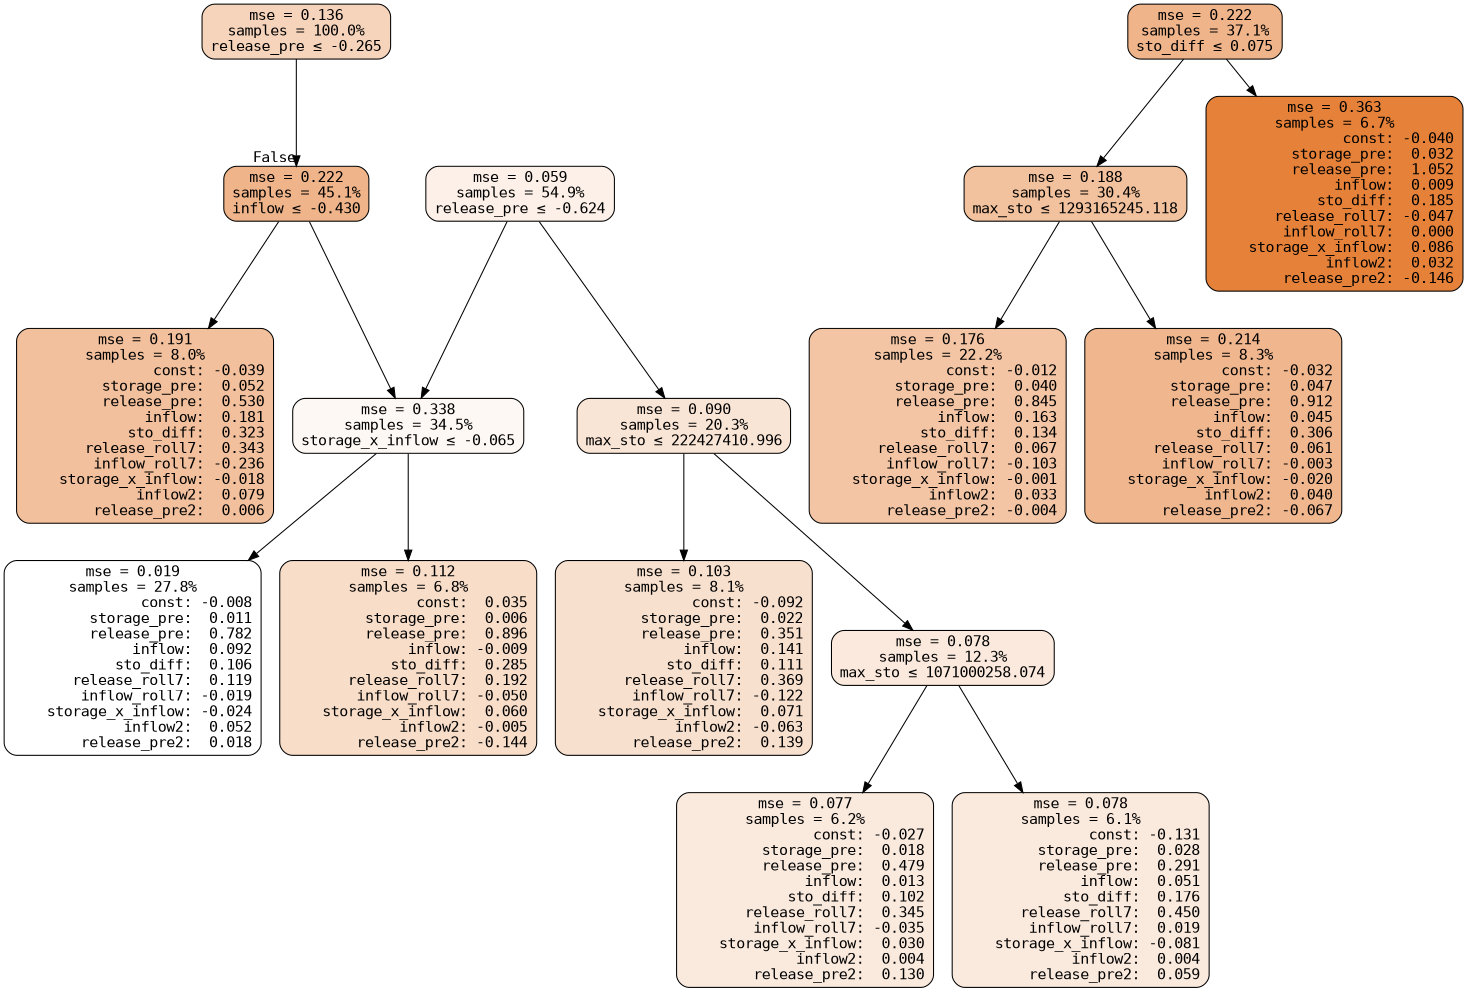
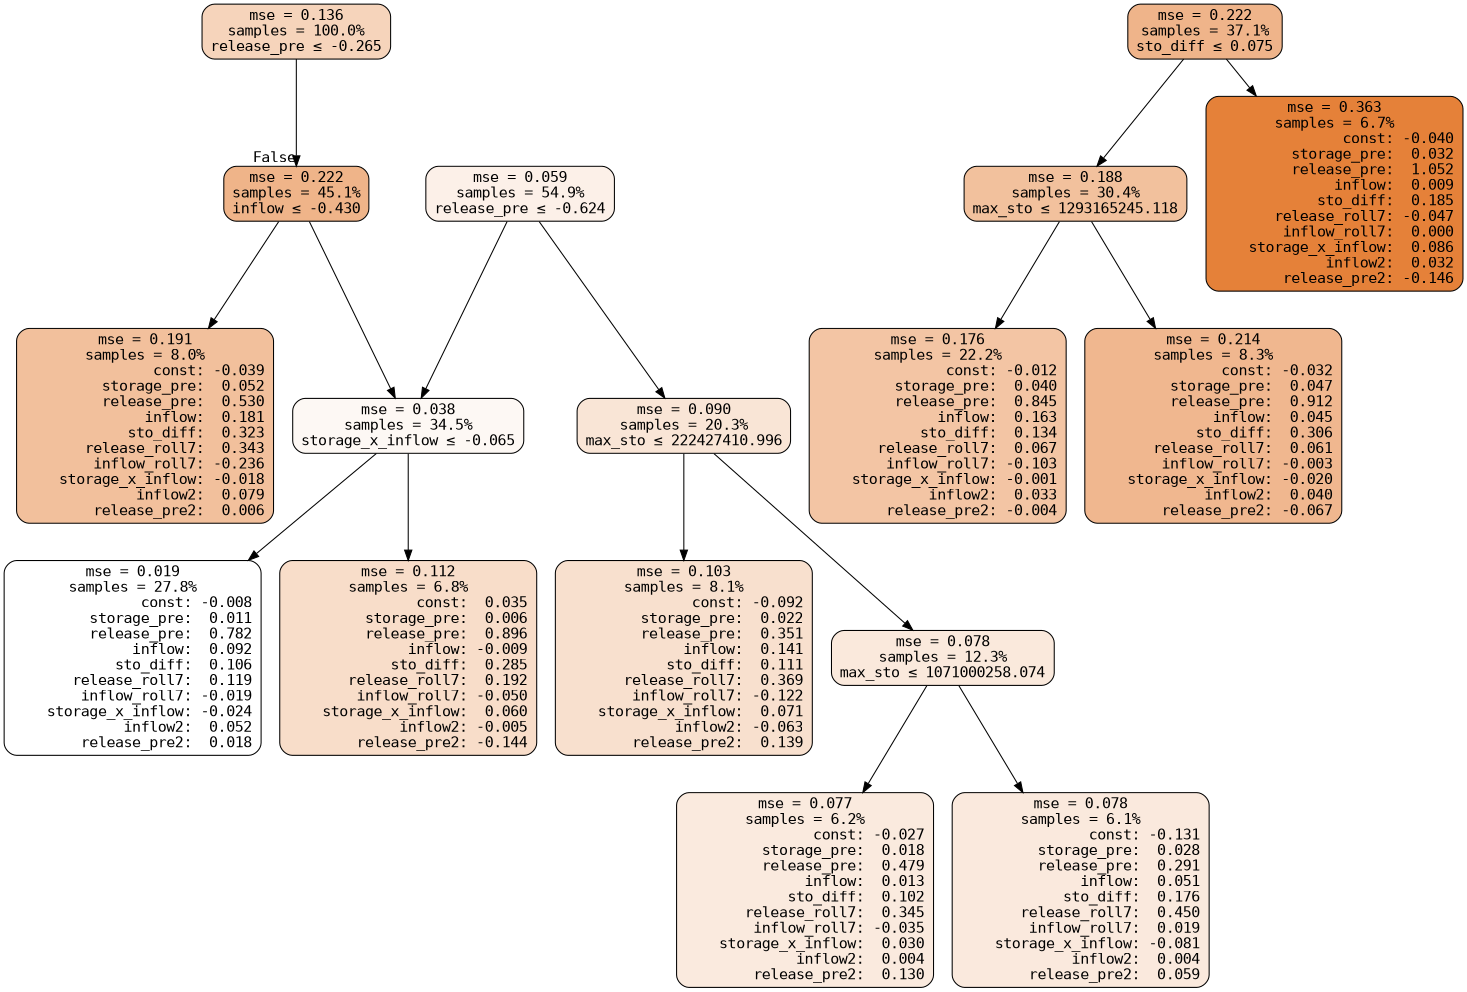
node "mse = 0.338 samples = 34.5% storage_x_inflow ≤ -0.065": label "mse = 0.338 samples = 34.5% storage_x_inflow ≤ -0.065" -> "mse = 0.038 samples = 34.5% storage_x_inflow ≤ -0.065"
